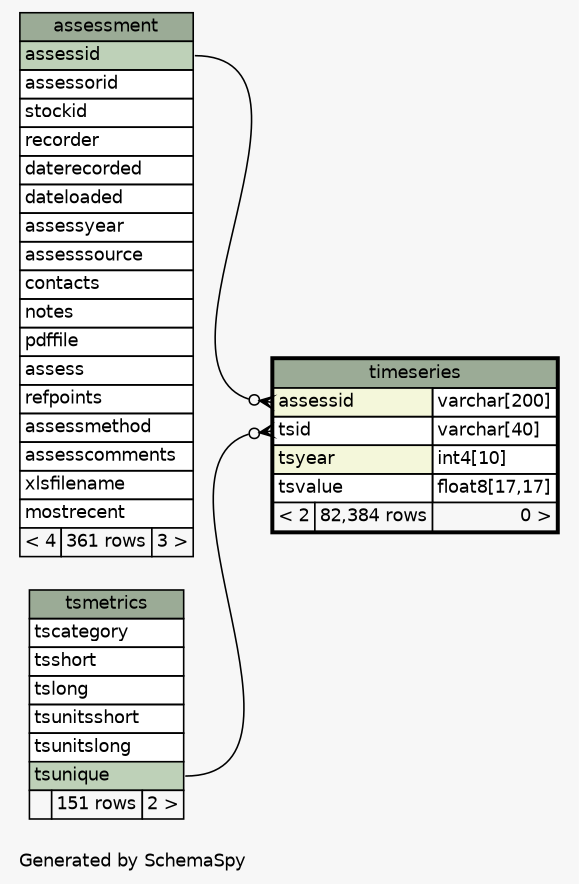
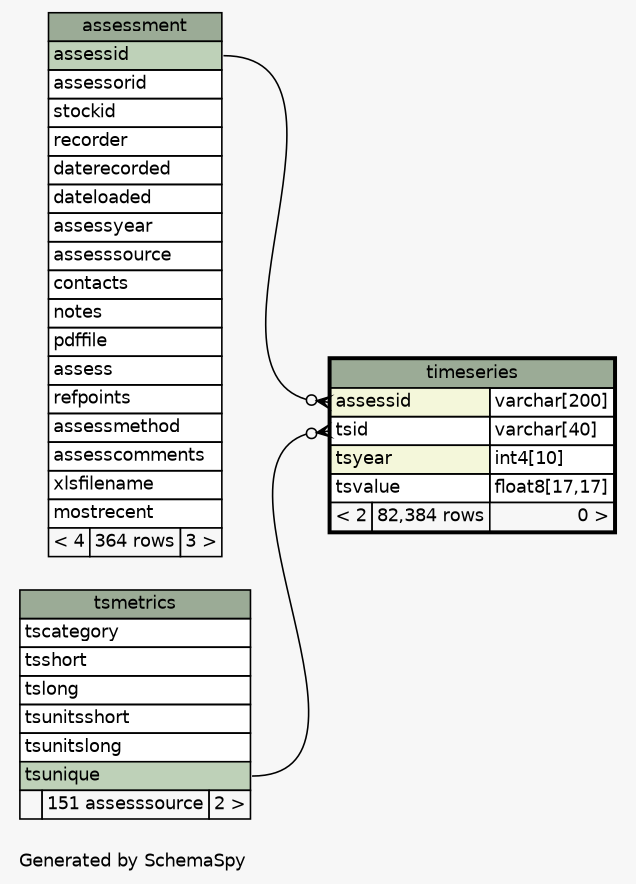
node "assessment": text "361 rows" -> "364 rows"
node "tsmetrics": text "151 rows" -> "151 assesssource"
